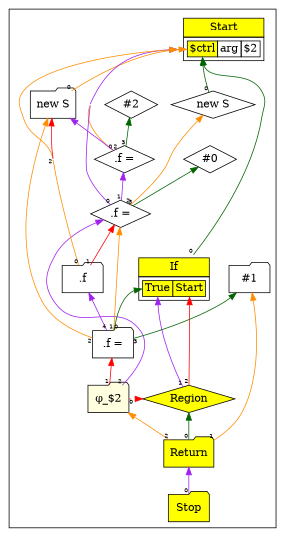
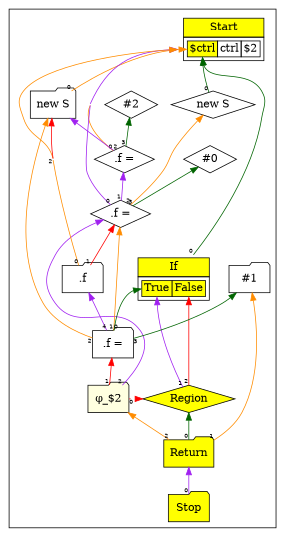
node "Start": text "arg" -> "ctrl"
node "If": text "Start" -> "False"
